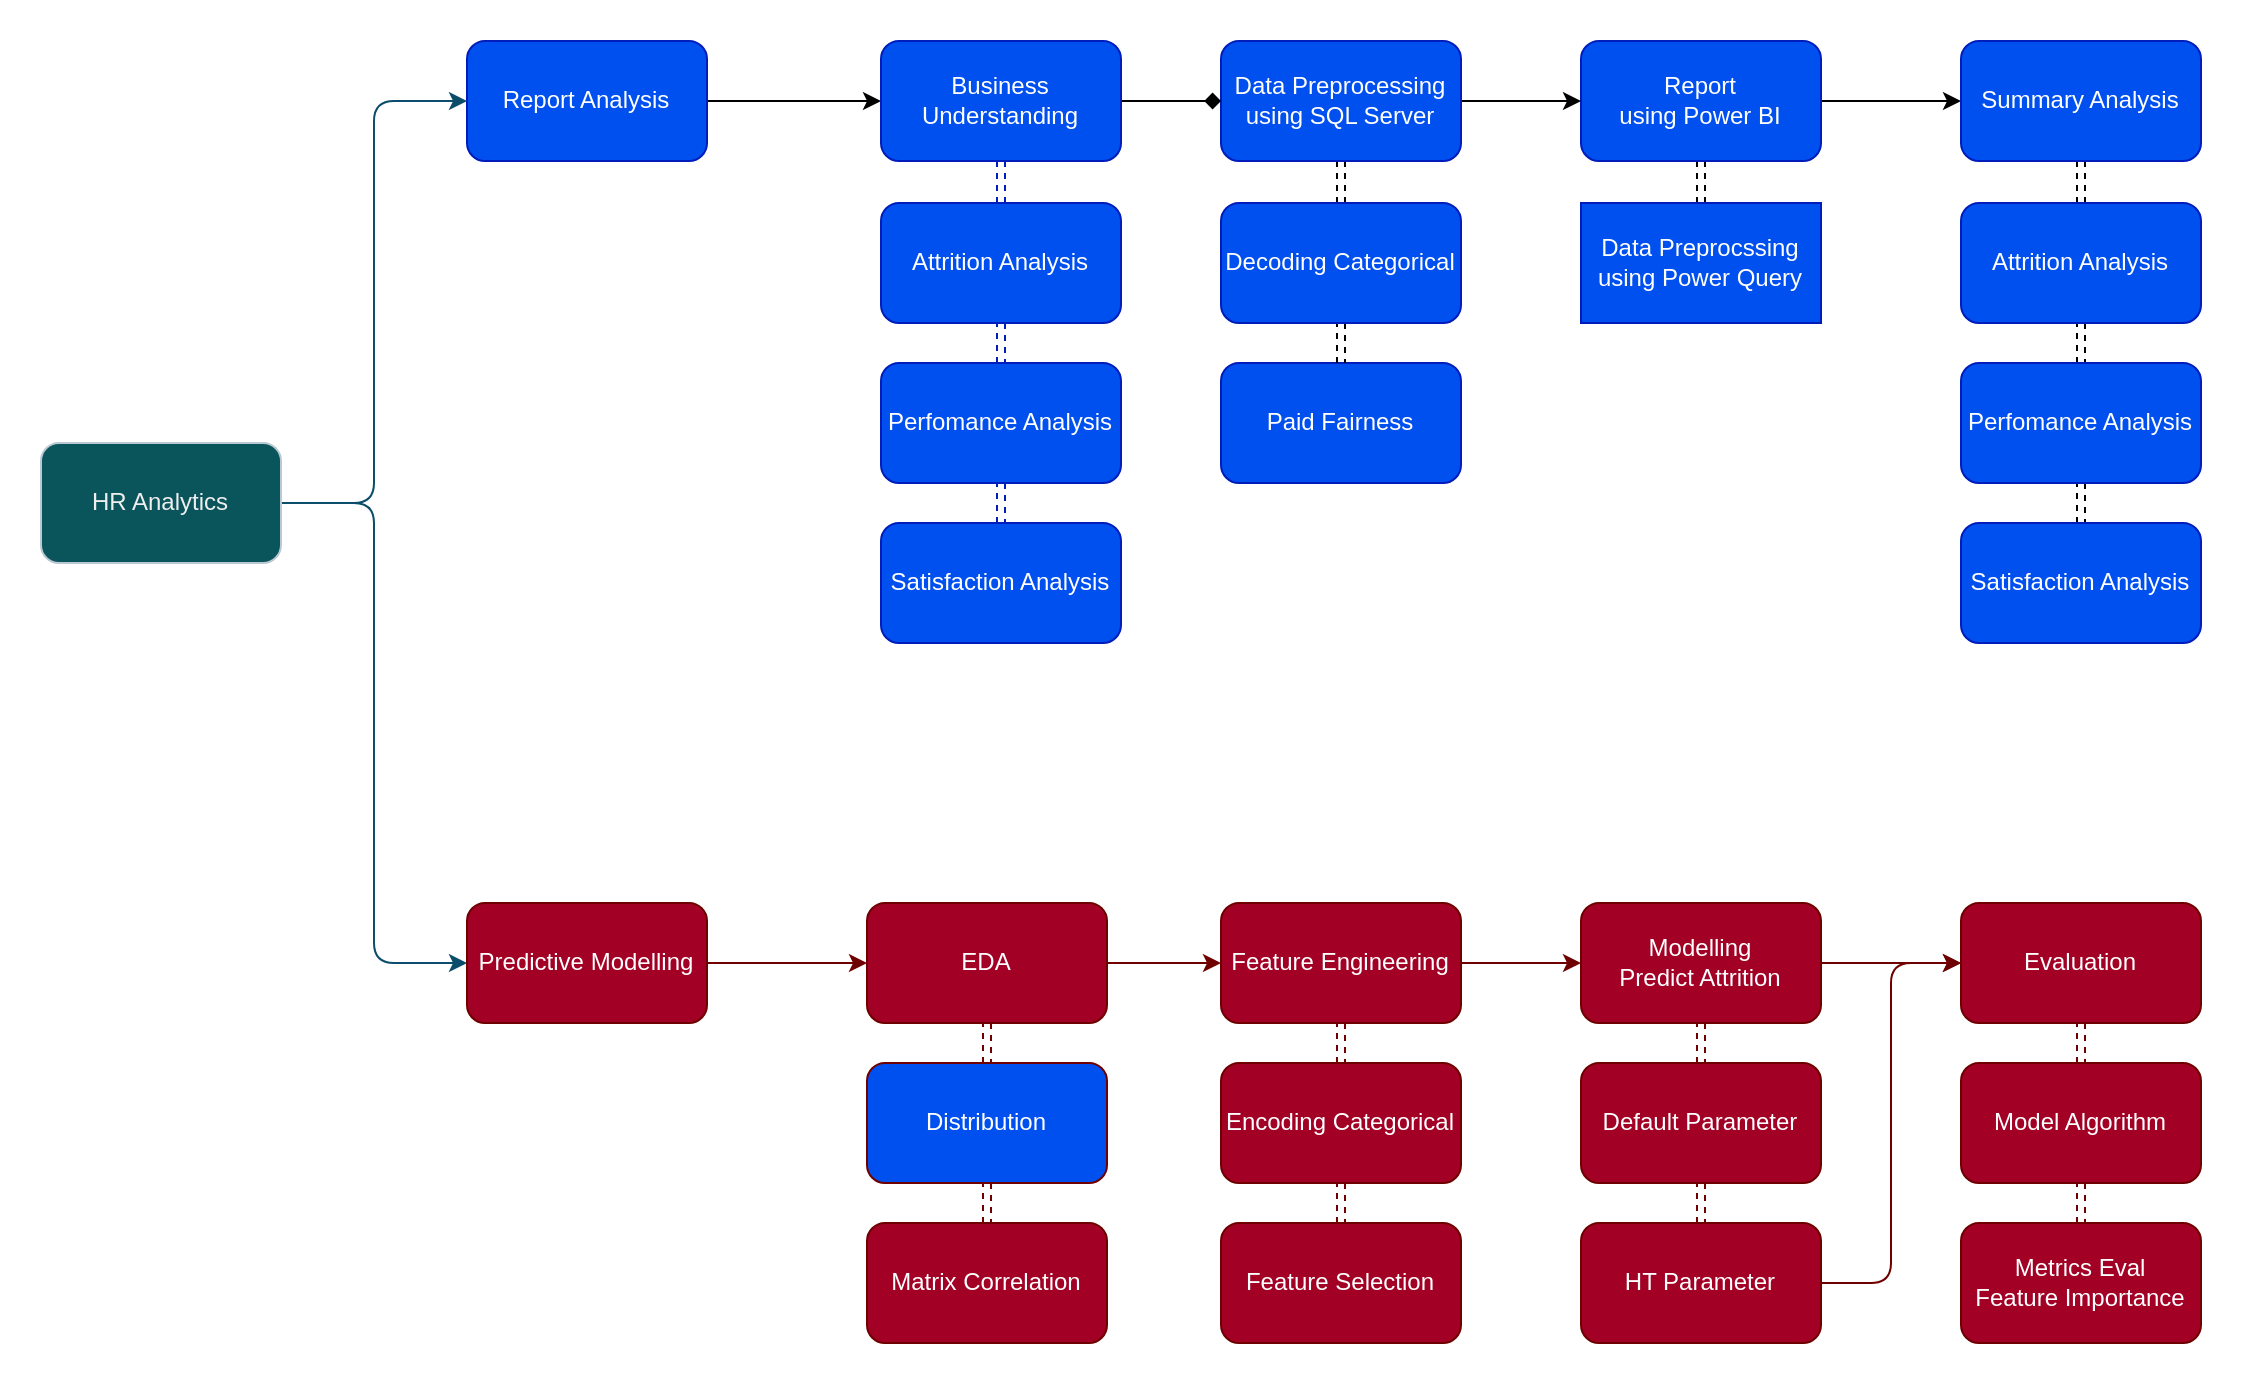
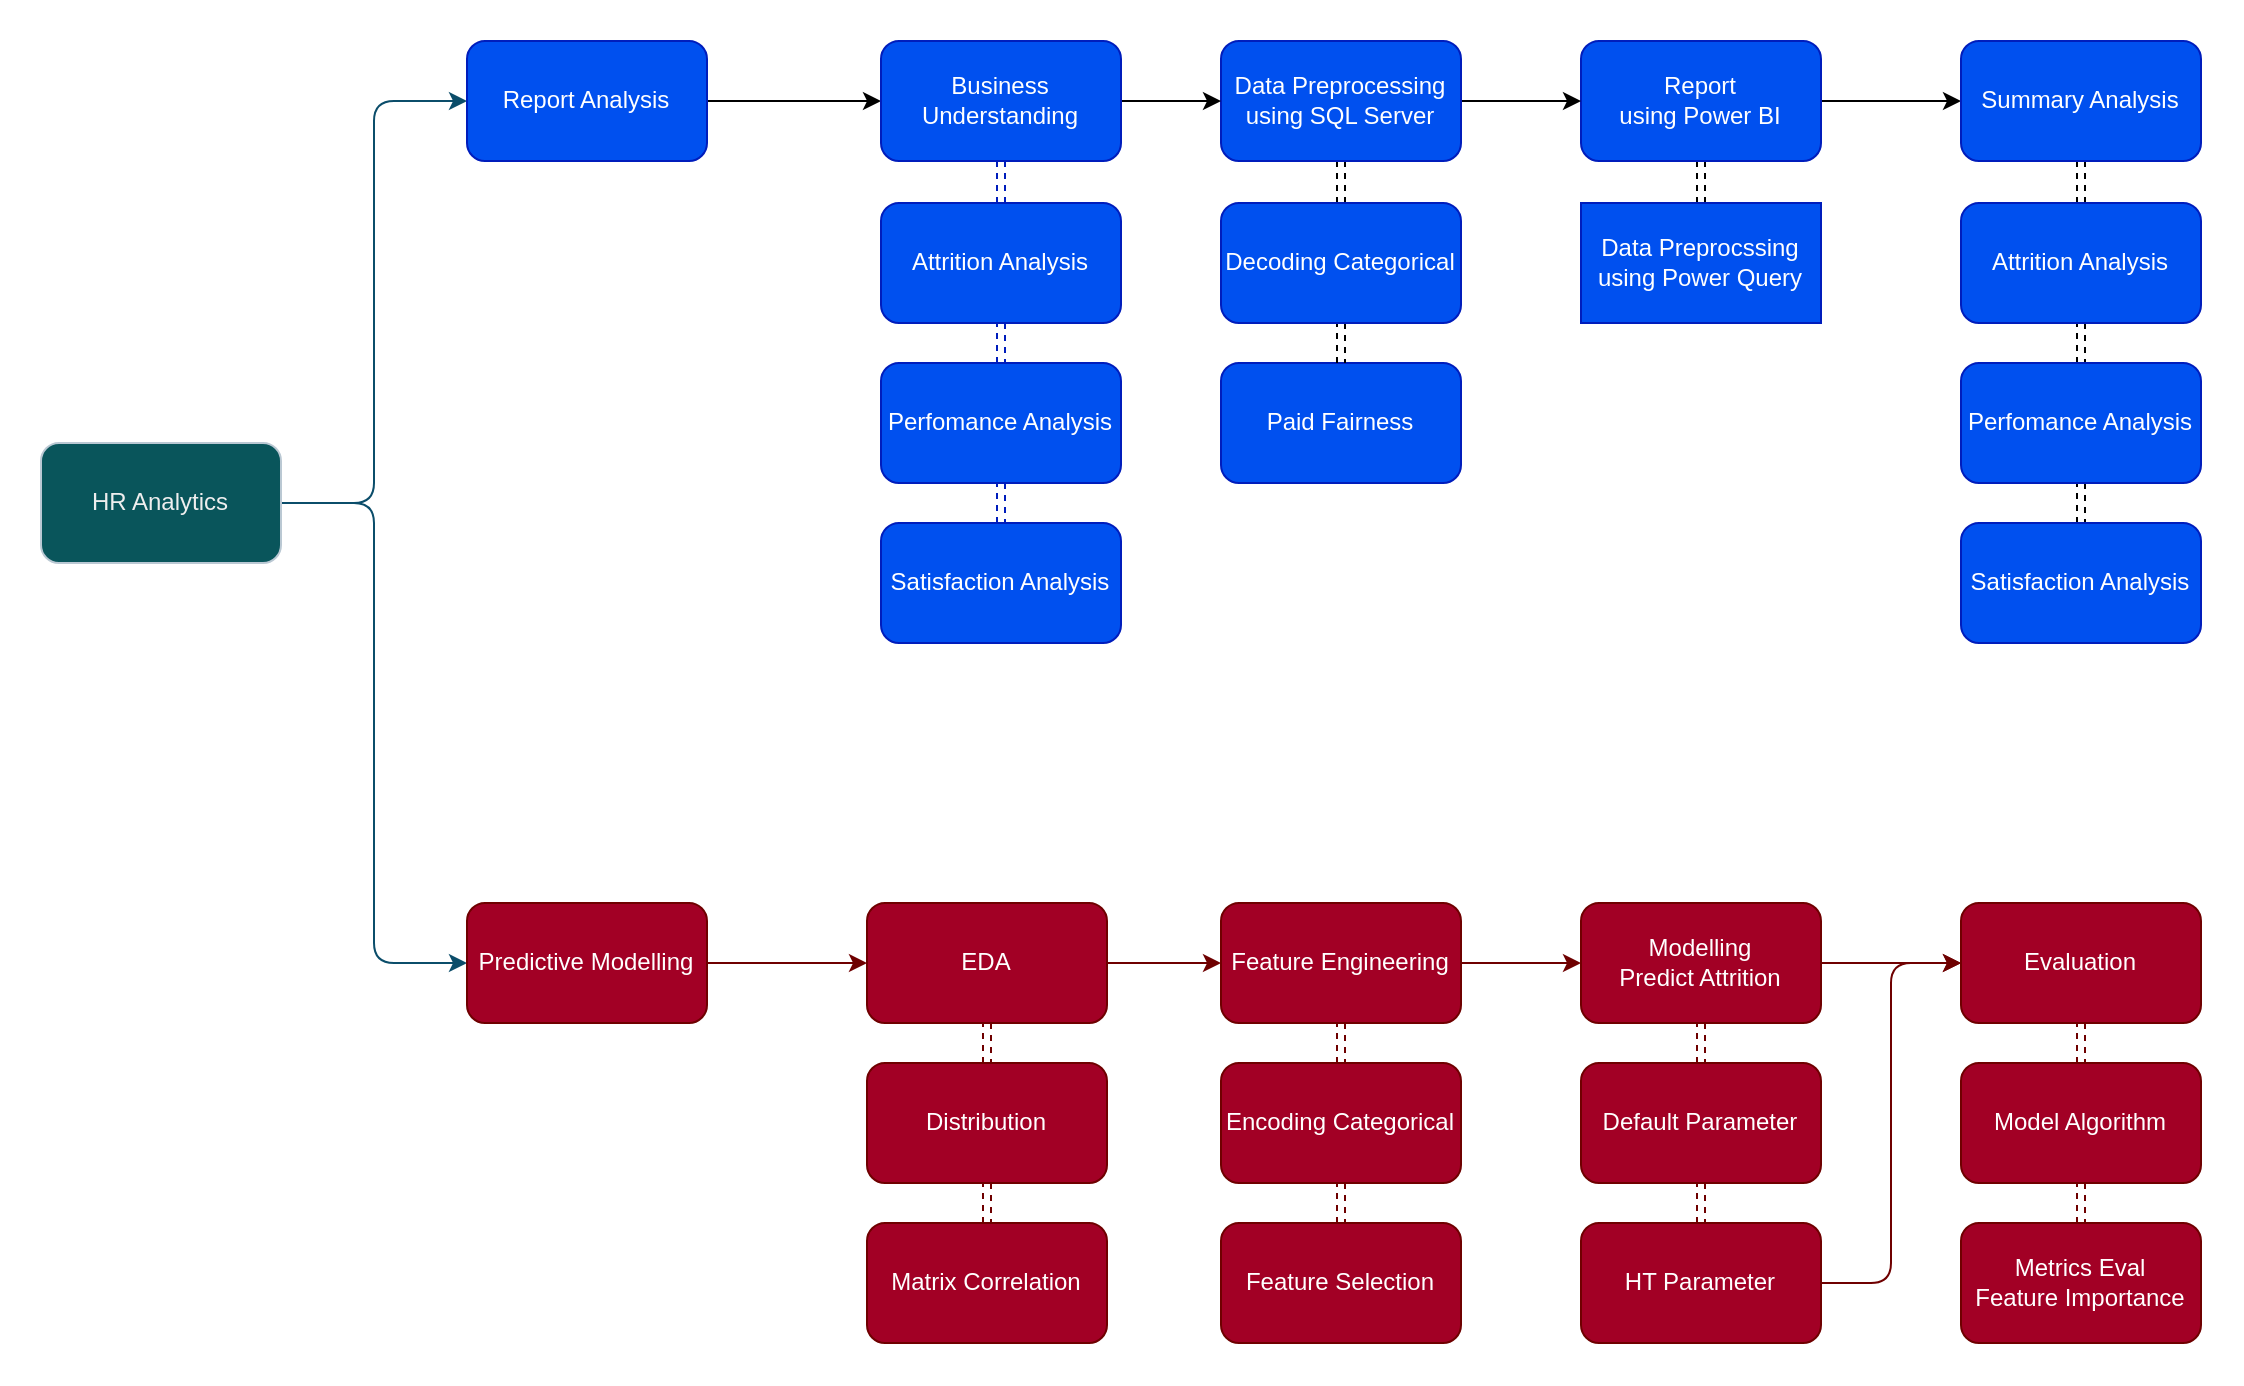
edge "Business Understanding" -> "Data Preprocessing using SQL Server": arrowhead diamond -> classic
node "Distribution": fillcolor #0050ef -> #a20025
